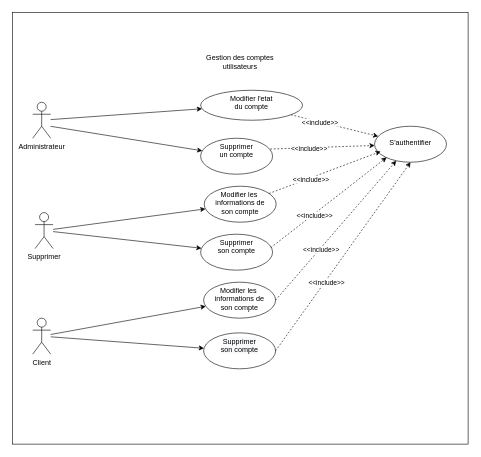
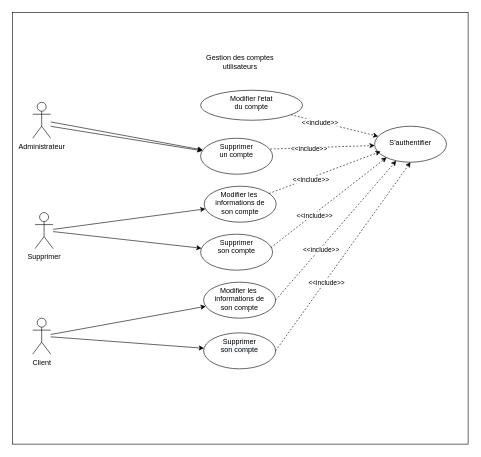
edge "Administrateur" -> "Modifier l'etat du compte": now "Administrateur" -> "Supprimer un compte"
